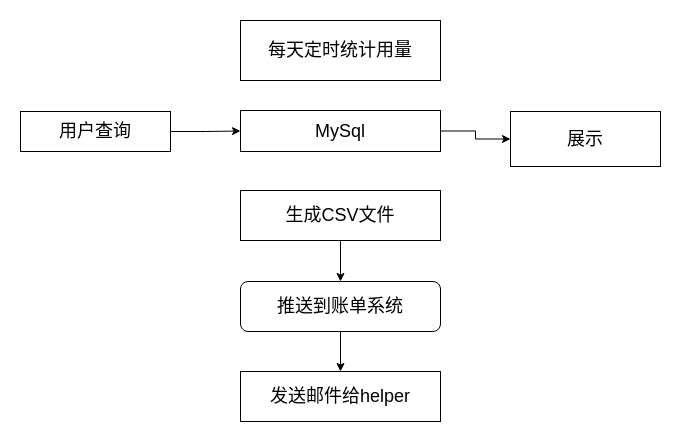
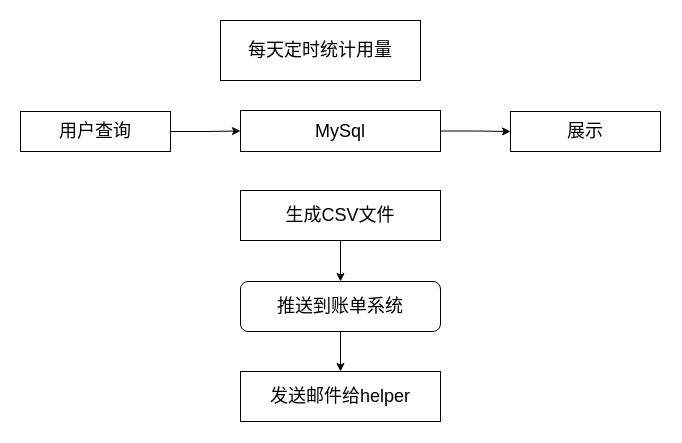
node "每天定时统计用量": moved (341, 51) -> (321, 51)
node "展示": size 150x55 -> 150x40
